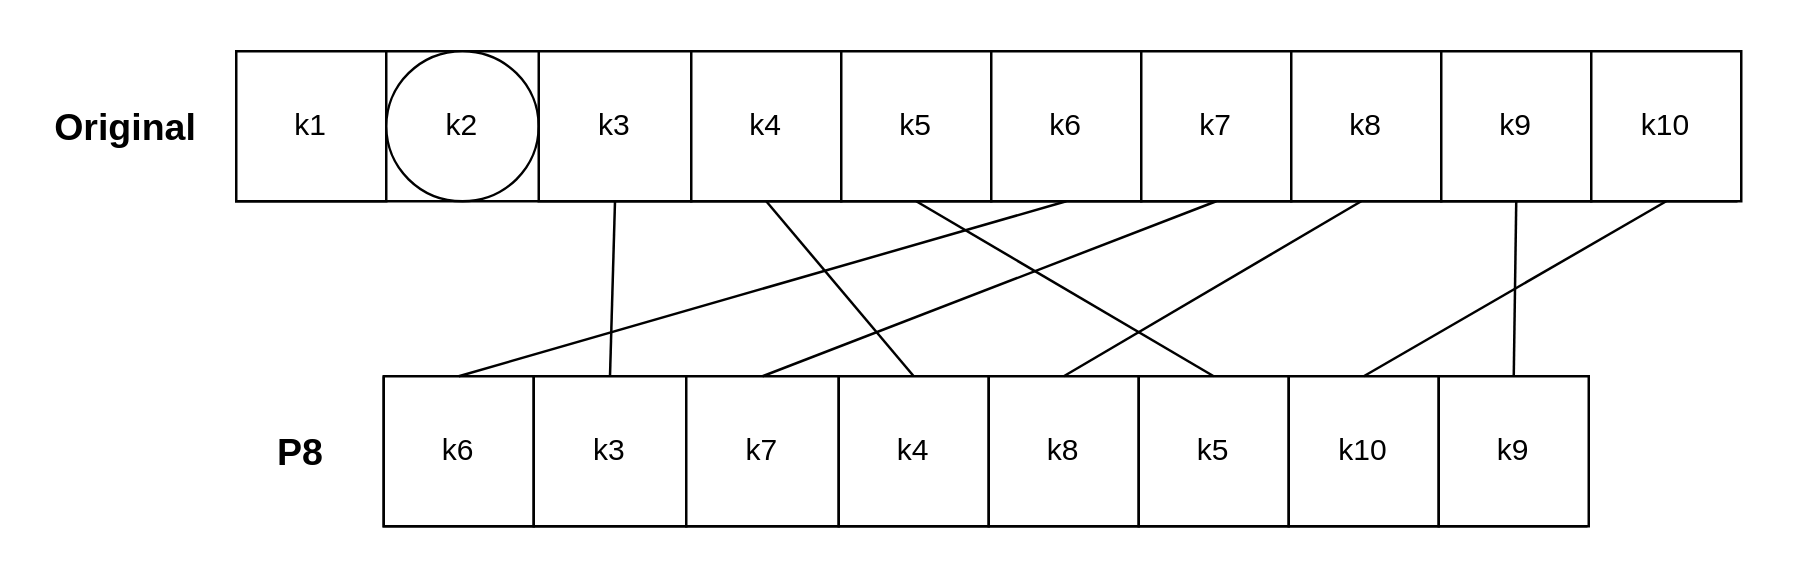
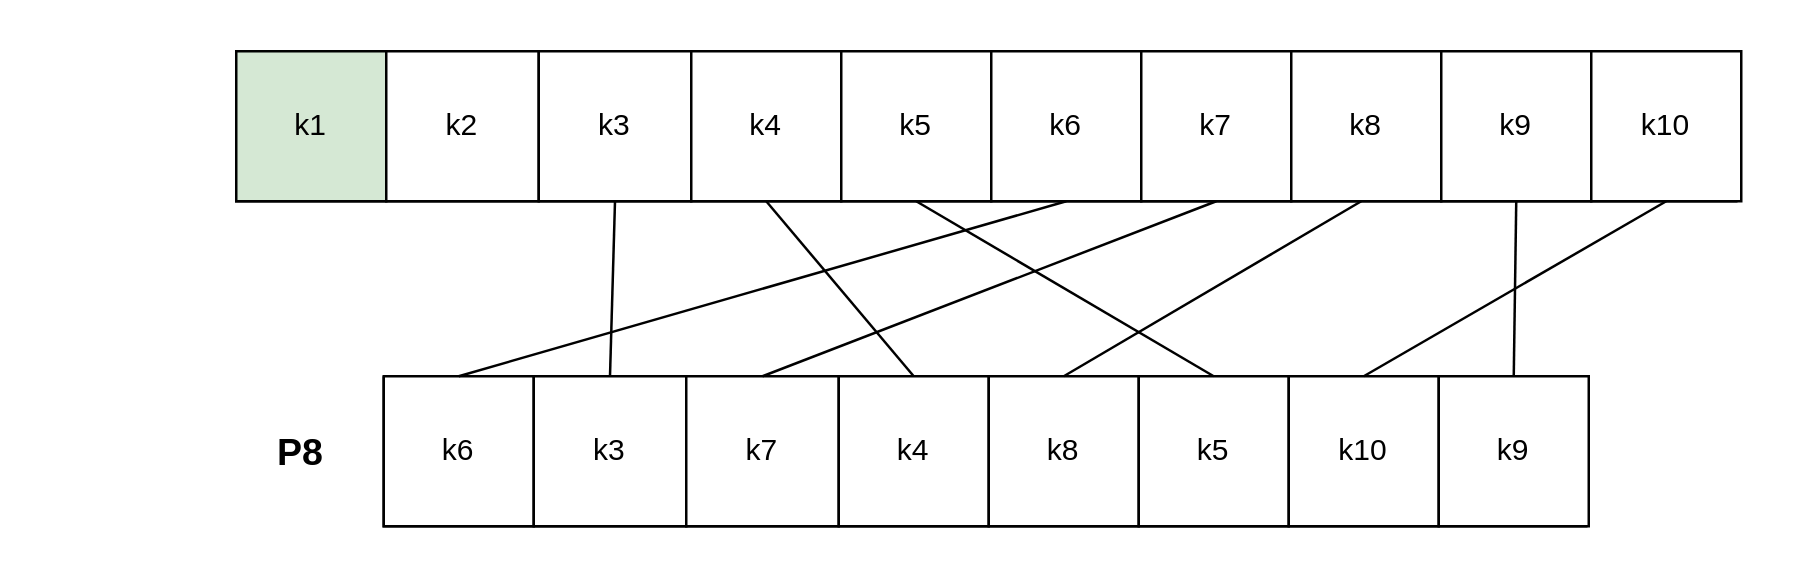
node "Original": removed
node "k1": fillcolor #ffffff -> #d5e8d4
node "k2": shape ellipse -> rectangle
